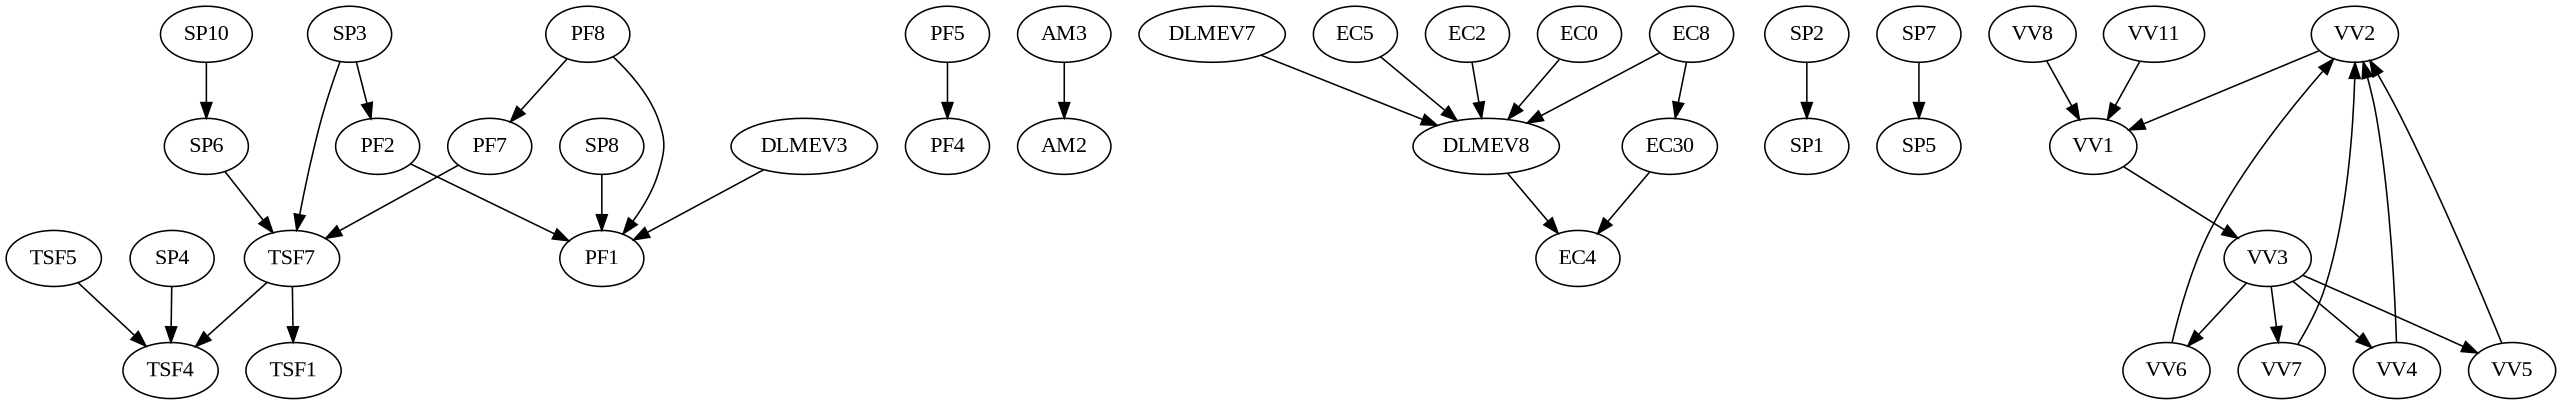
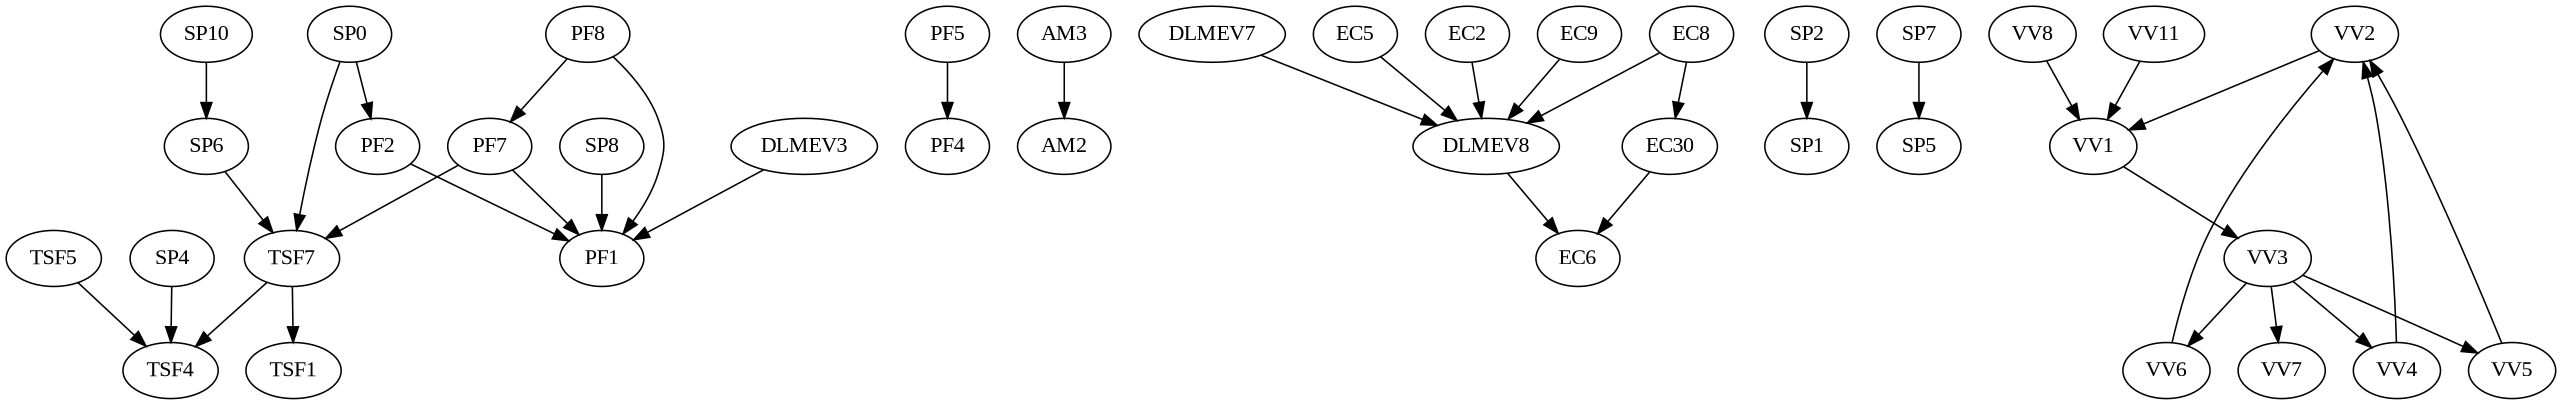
node "SP3": label "SP3" -> "SP0"
node "EC0": label "EC0" -> "EC9"
edge "PF7" -> "PF1": added
edge "VV7" -> "VV2": removed
node "EC4": label "EC4" -> "EC6"
